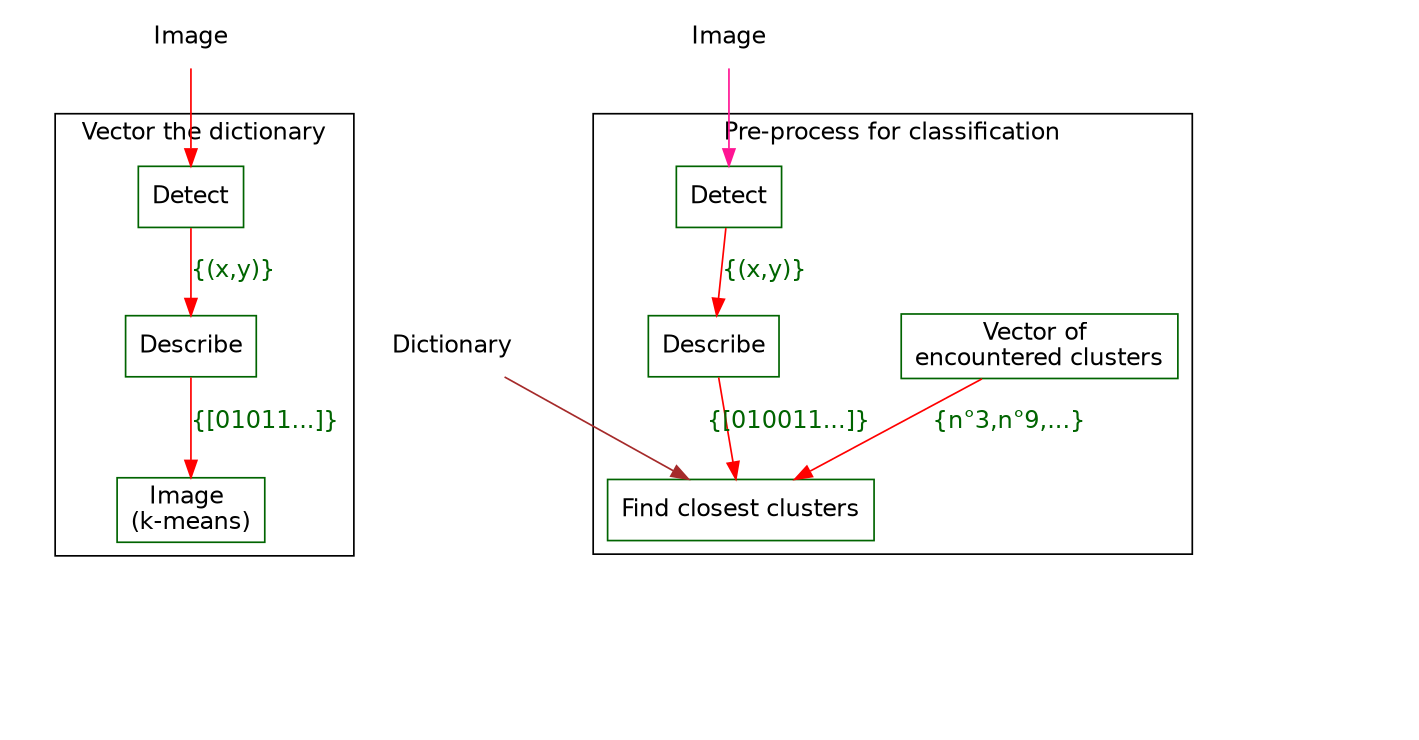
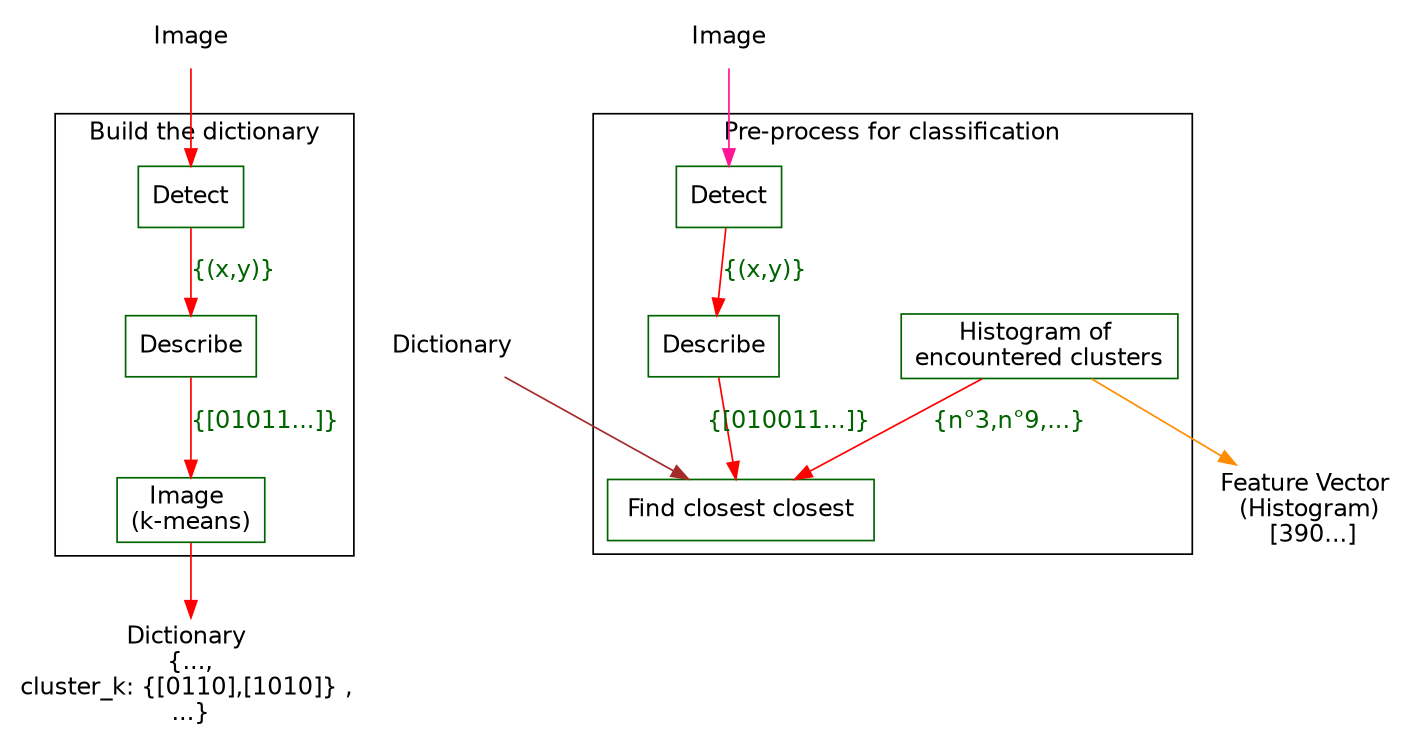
cluster "Vector the dictionary": label "Vector the dictionary" -> "Build the dictionary"
node "Vector of encountered clusters": label "Vector of encountered clusters" -> "Histogram of encountered clusters"
node "Find closest clusters": label "Find closest clusters" -> "Find closest closest"
node "Feature Vector (Histogram) [390...]": added
node "Dictionary {..., cluster_k: {[0110],[1010]} , ...}": added
